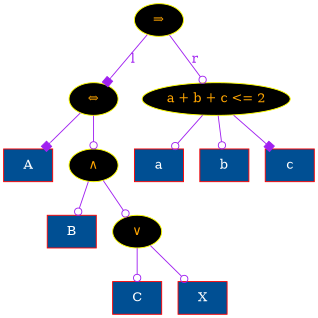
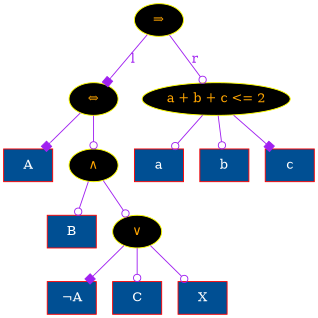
node "¬A": added
